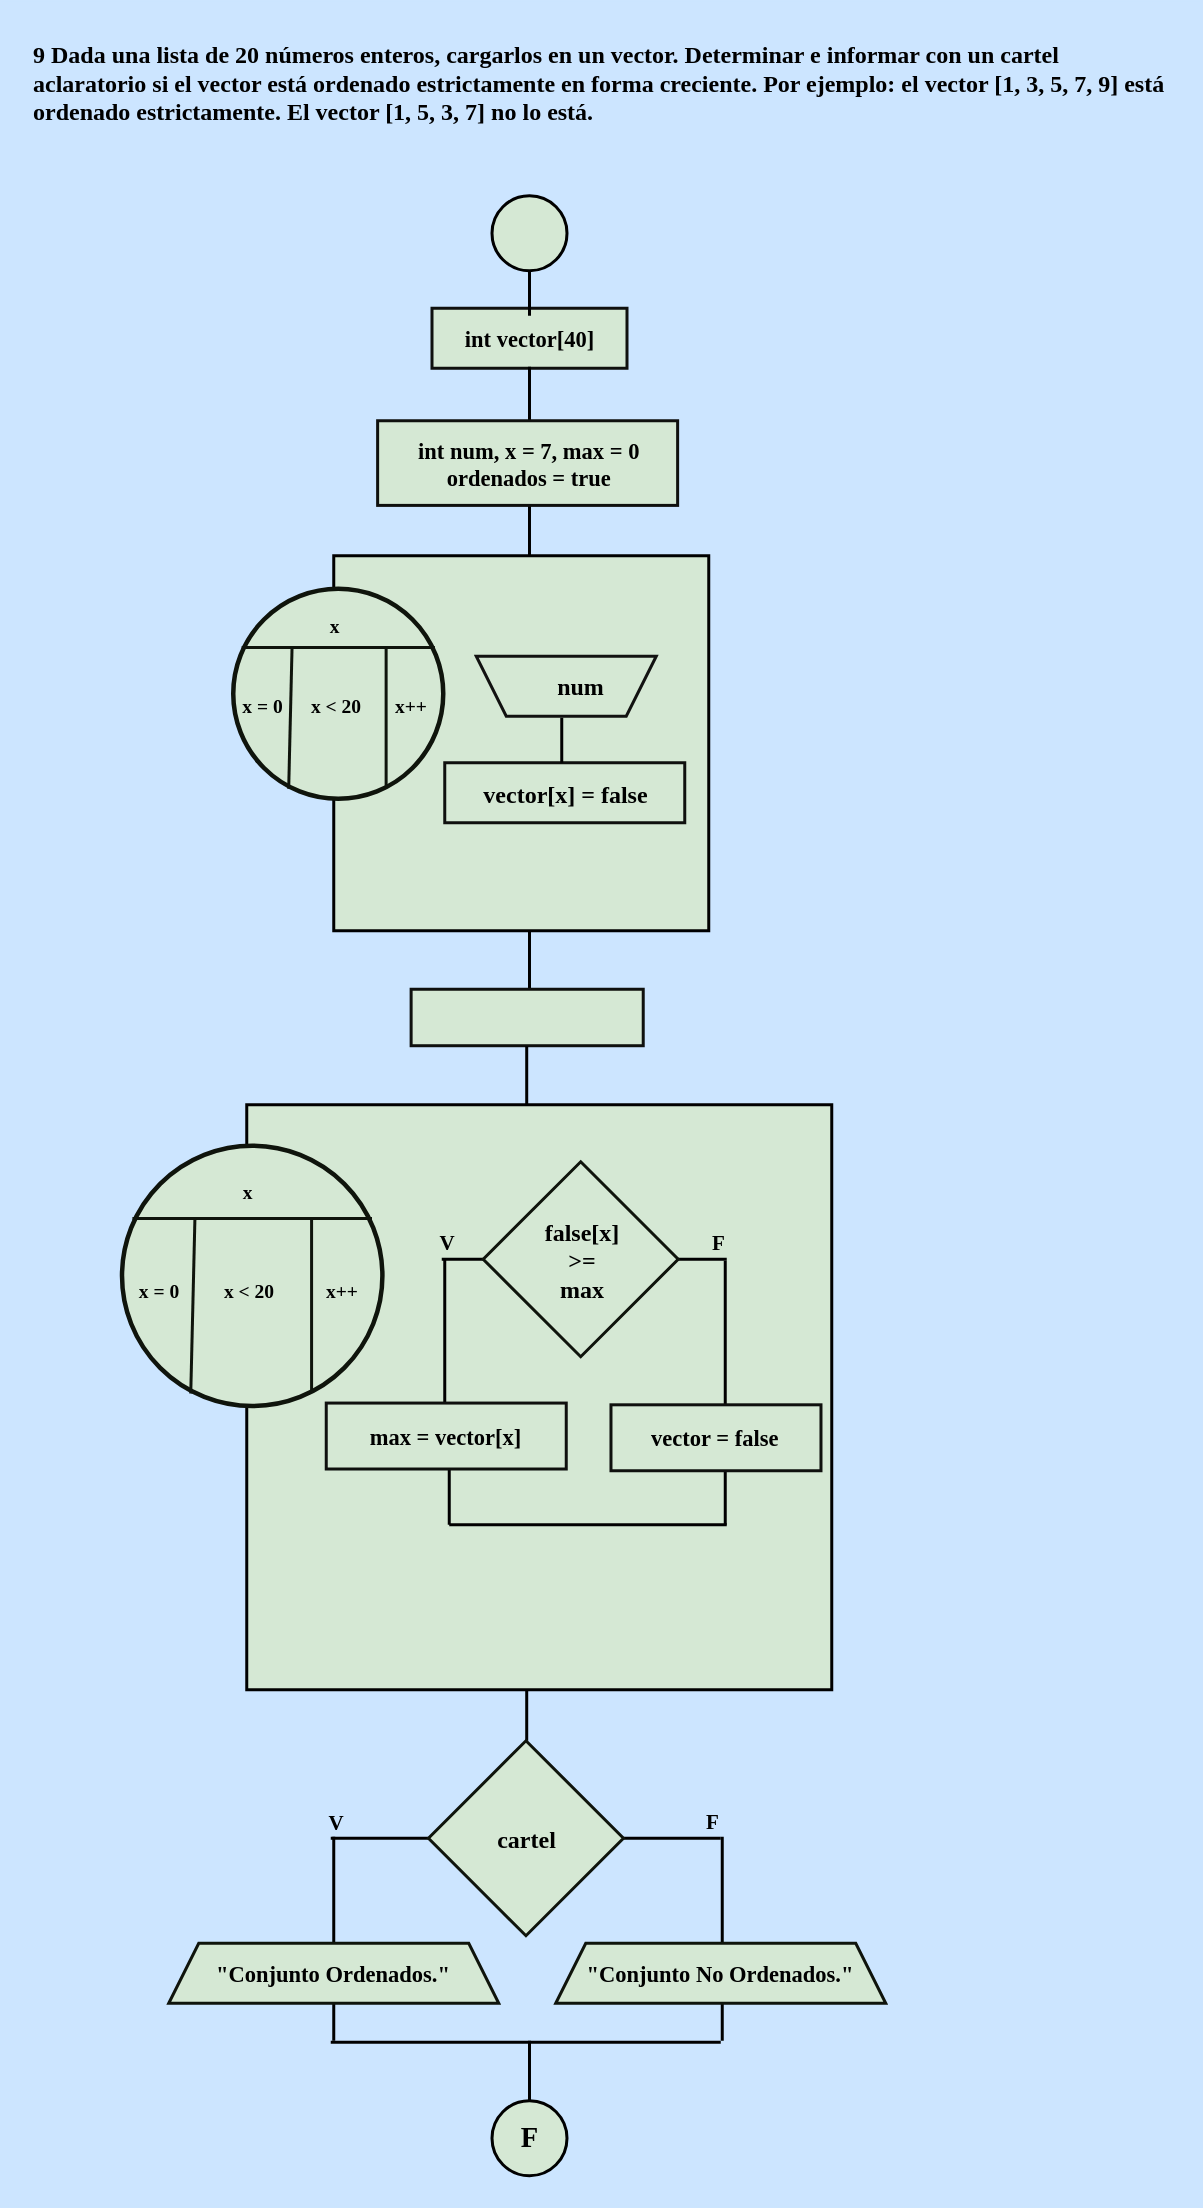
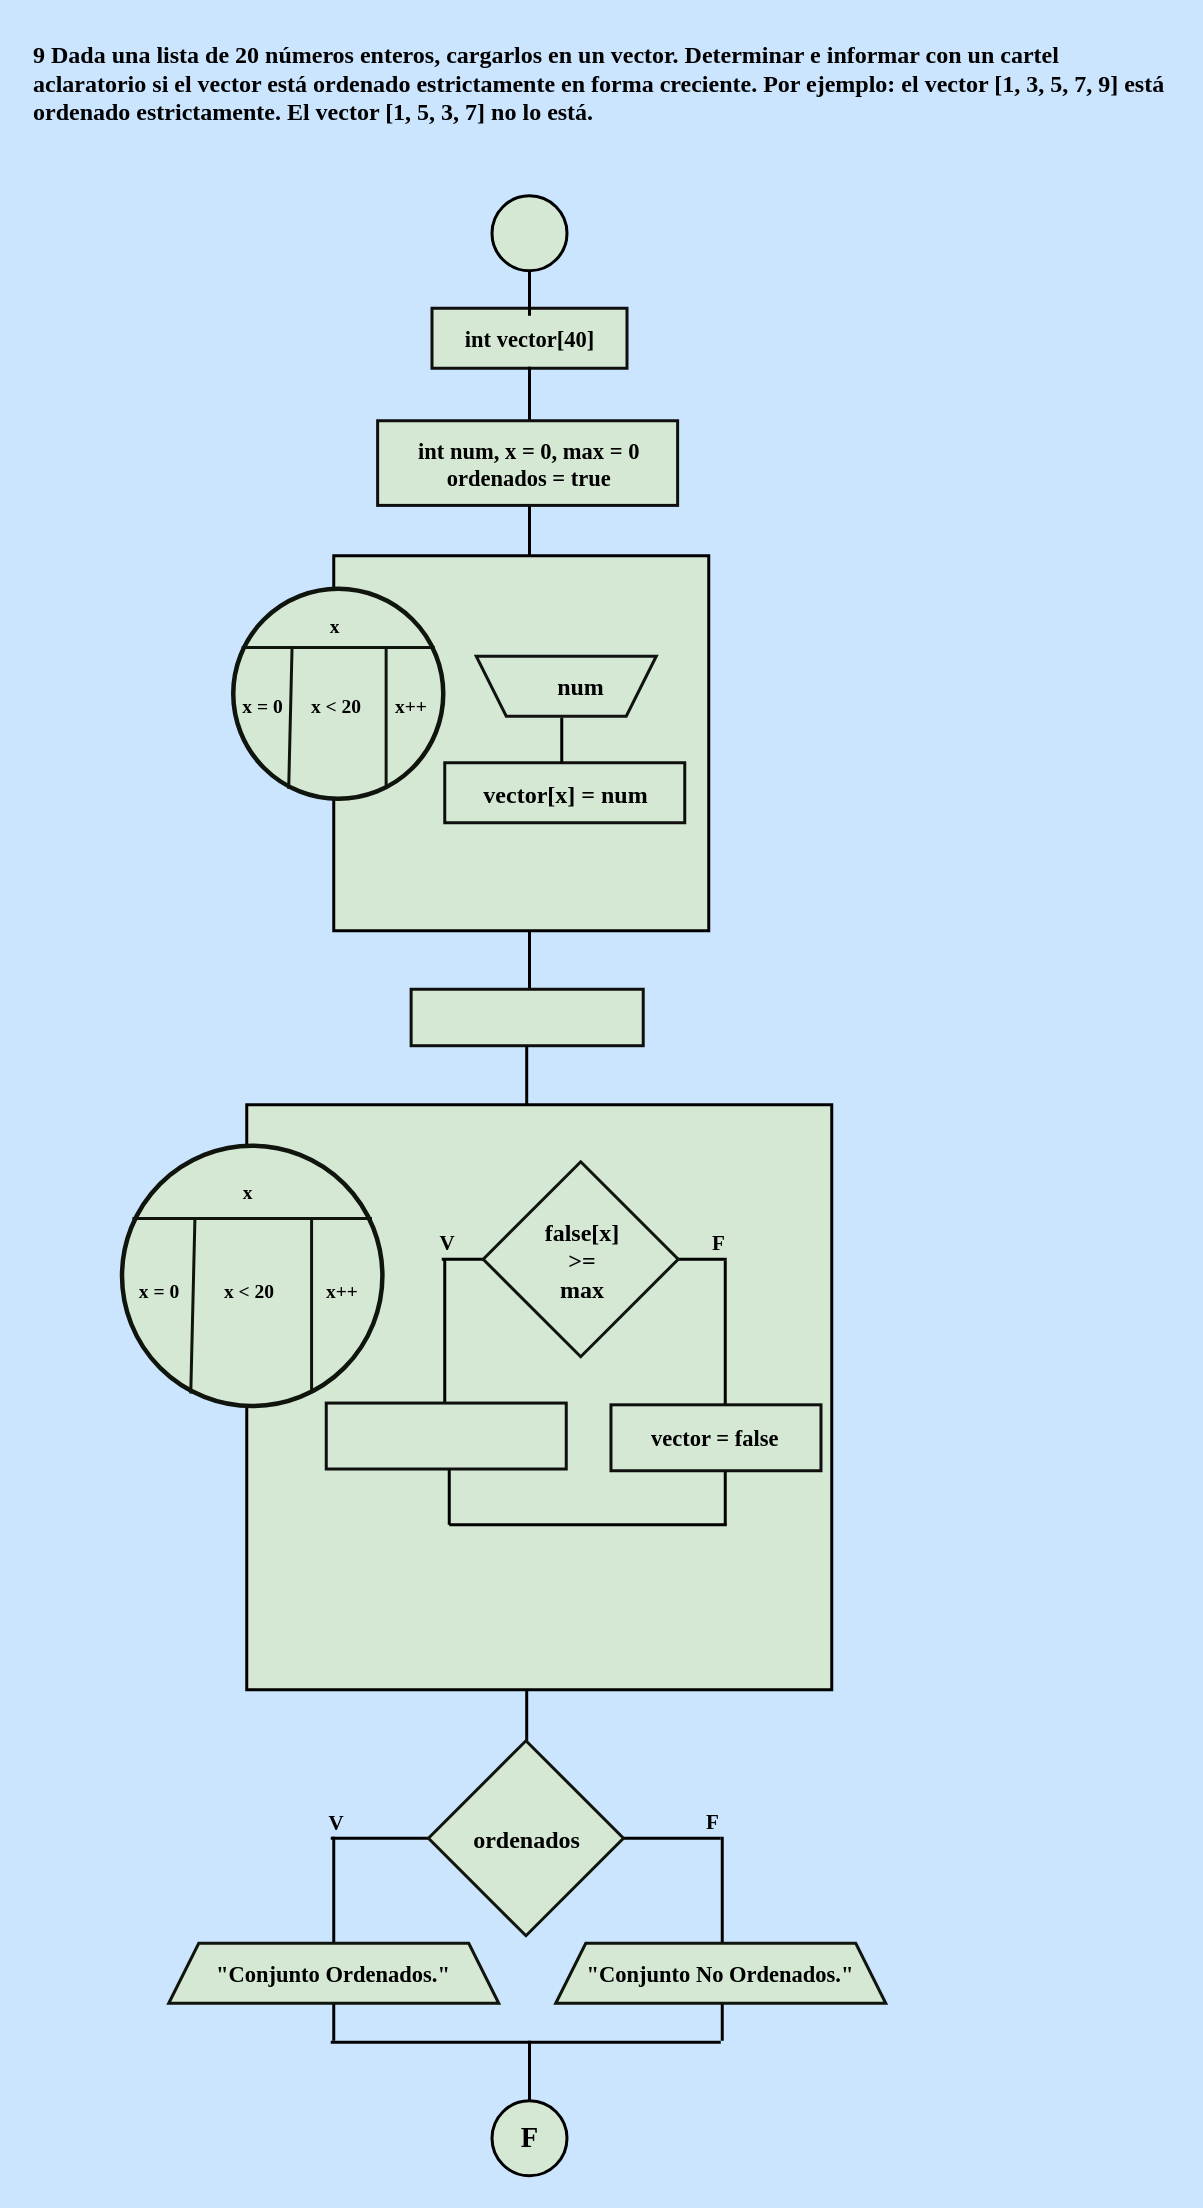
node "int num, x = 7, max = 0 ordenados = true": label "int num, x = 7, max = 0 ordenados = true" -> "int num, x = 0, max = 0 ordenados = true"
node "vector[x] = false": label "vector[x] = false" -> "vector[x] = num"
node "max = vector[x]": removed
node "cartel": label "cartel" -> "ordenados"
